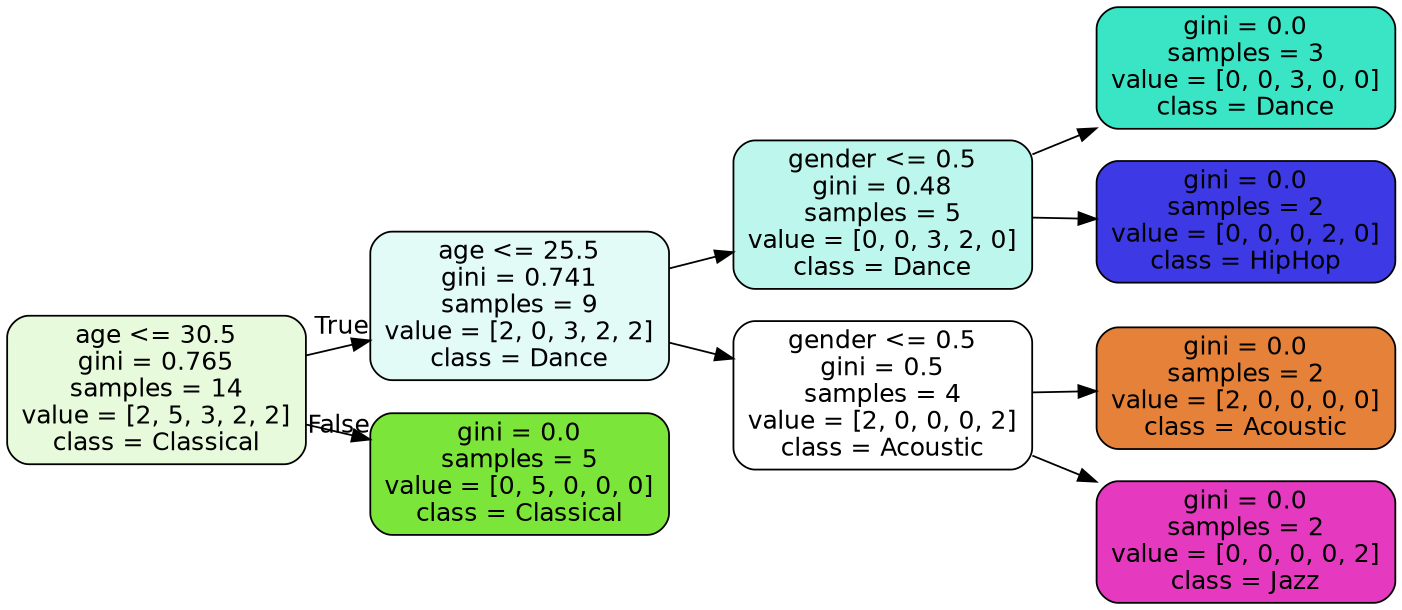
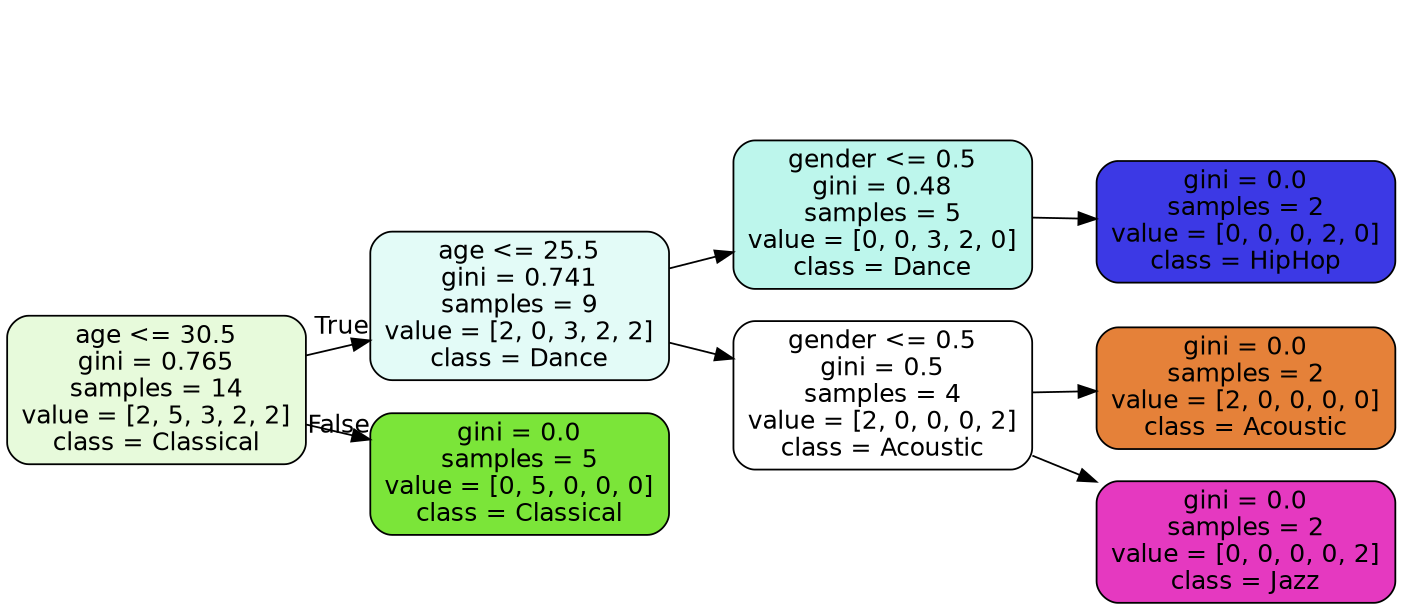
node "gini = 0.0 samples = 3 value = [0, 0, 3, 0, 0] class = Dance": removed
